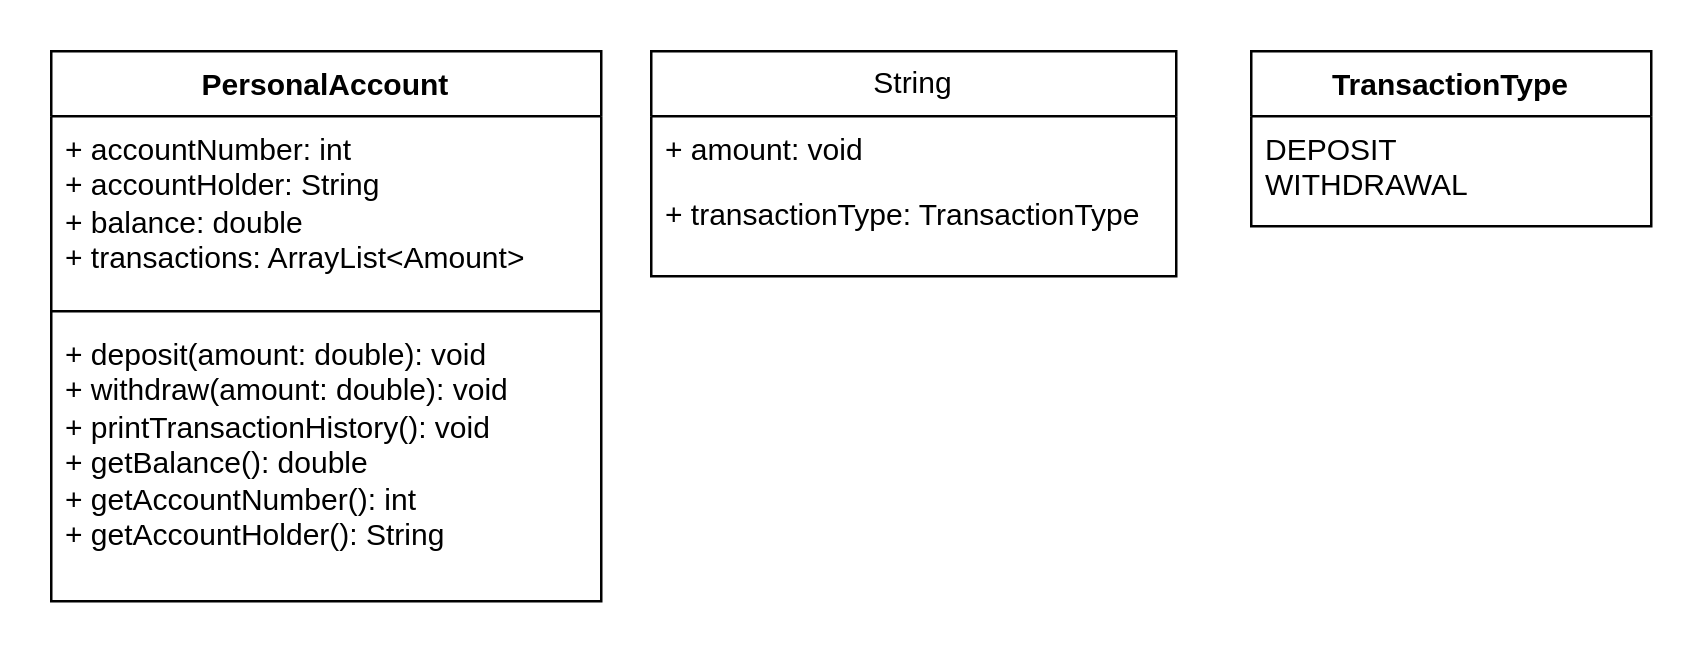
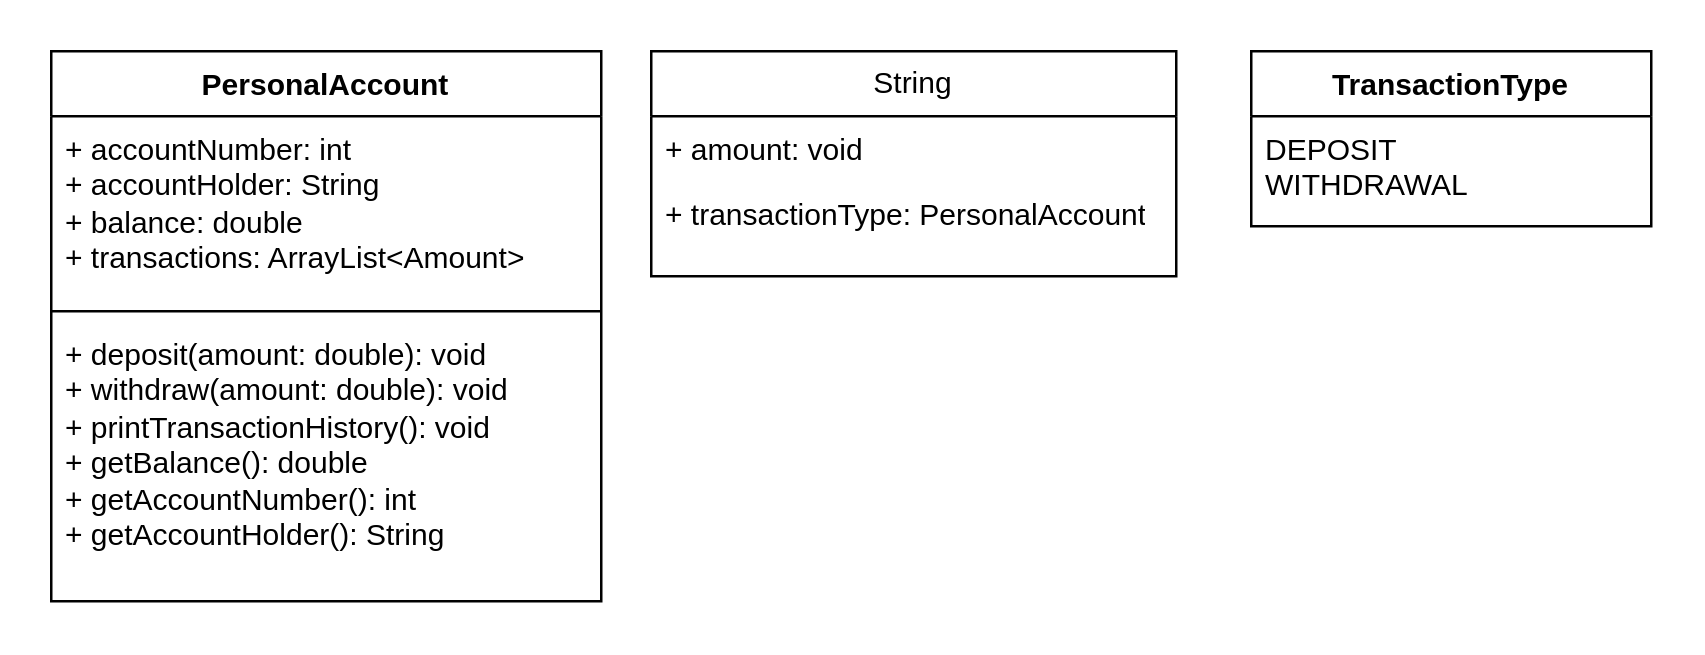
node "+ transactionType: TransactionType": label "+ transactionType: TransactionType" -> "+ transactionType: PersonalAccount"
